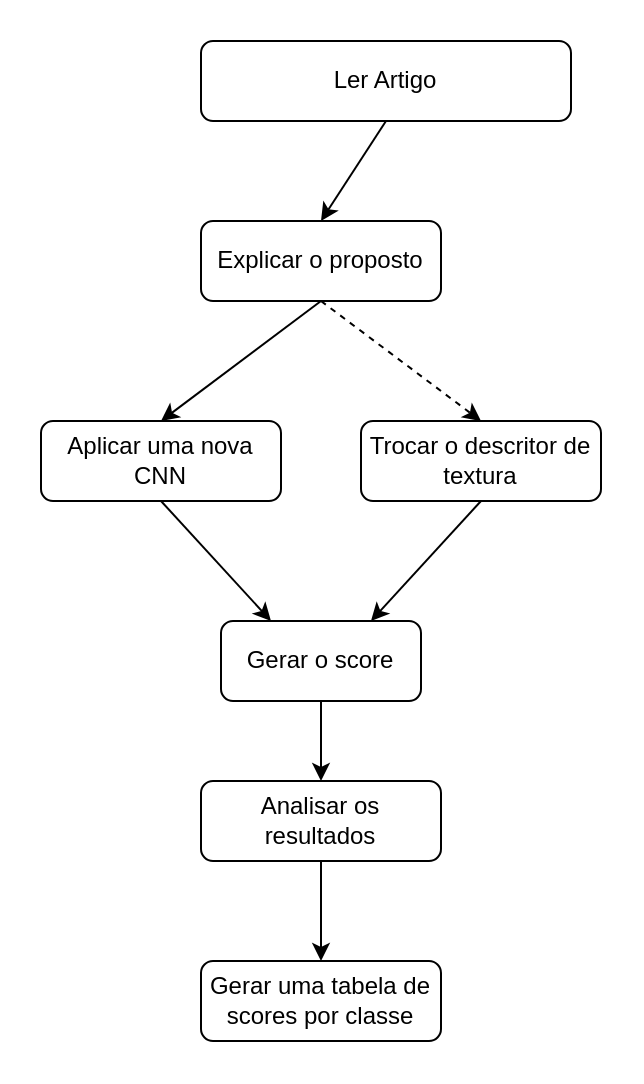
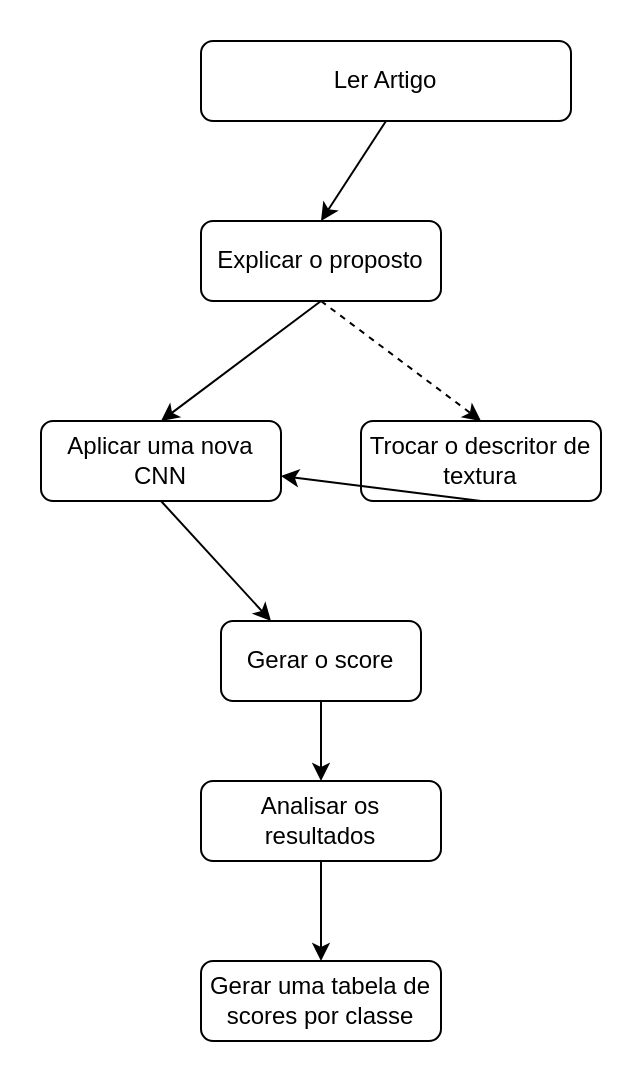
edge "Trocar o descritor de textura" -> "Gerar o score": now "Trocar o descritor de textura" -> "Aplicar uma nova CNN"
